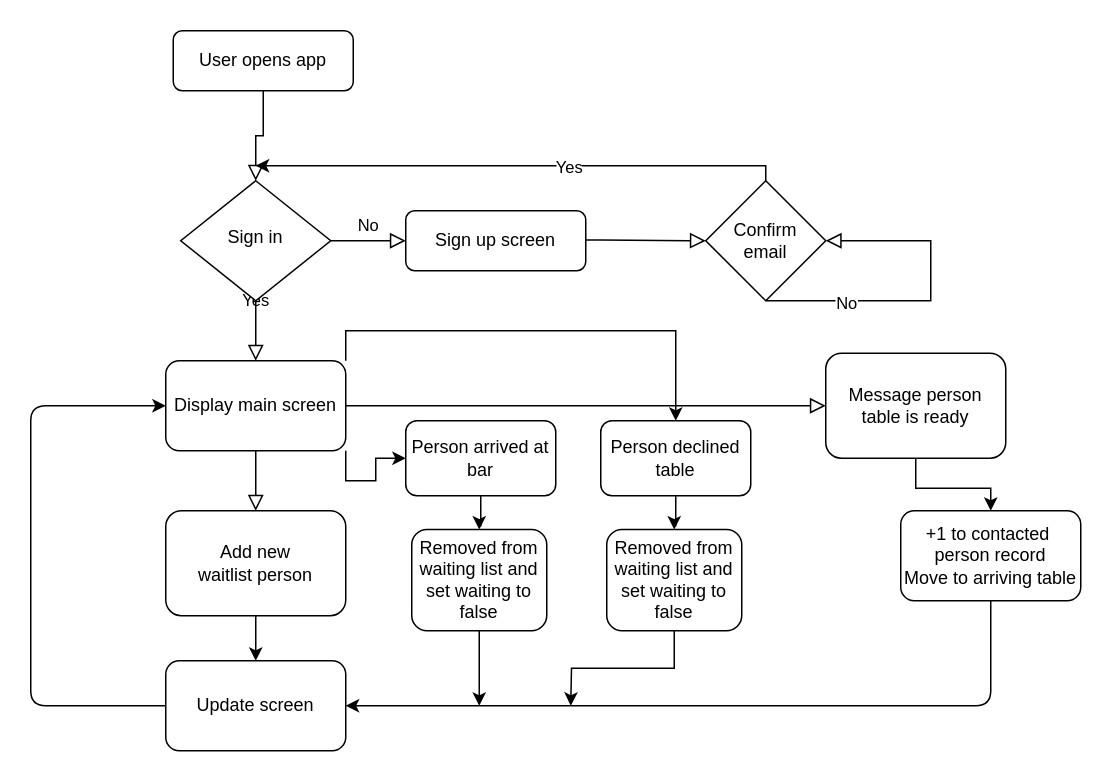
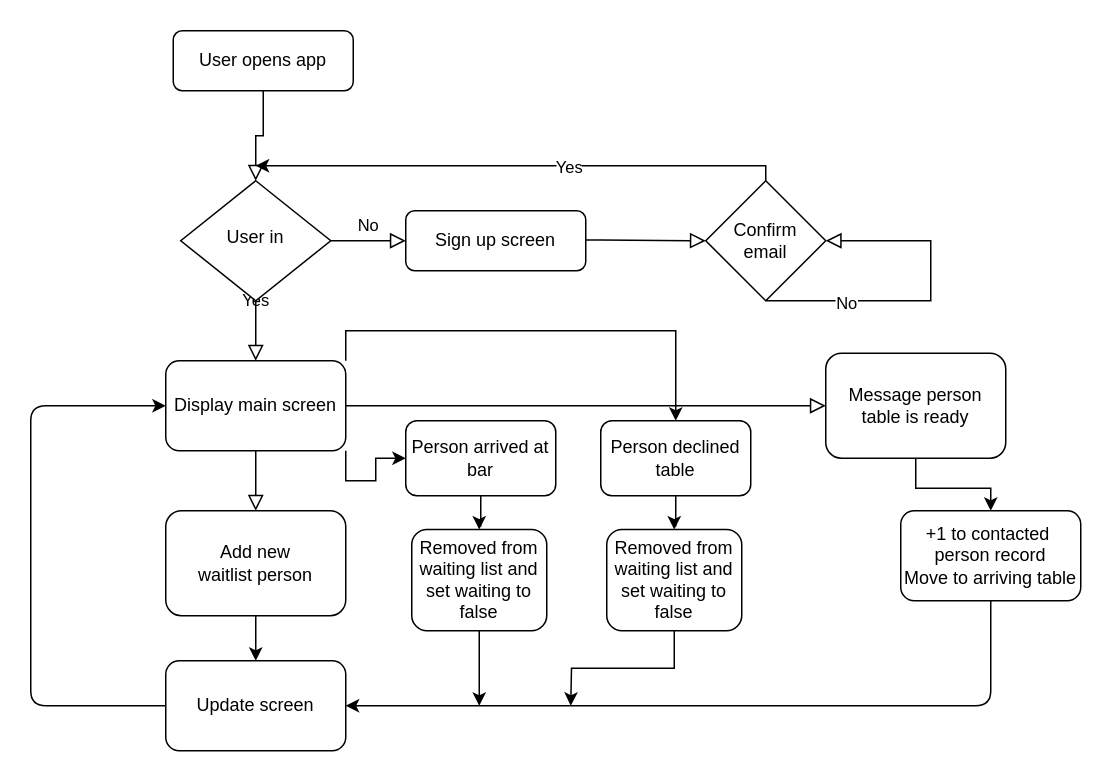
node "Sign in": label "Sign in" -> "User in"
